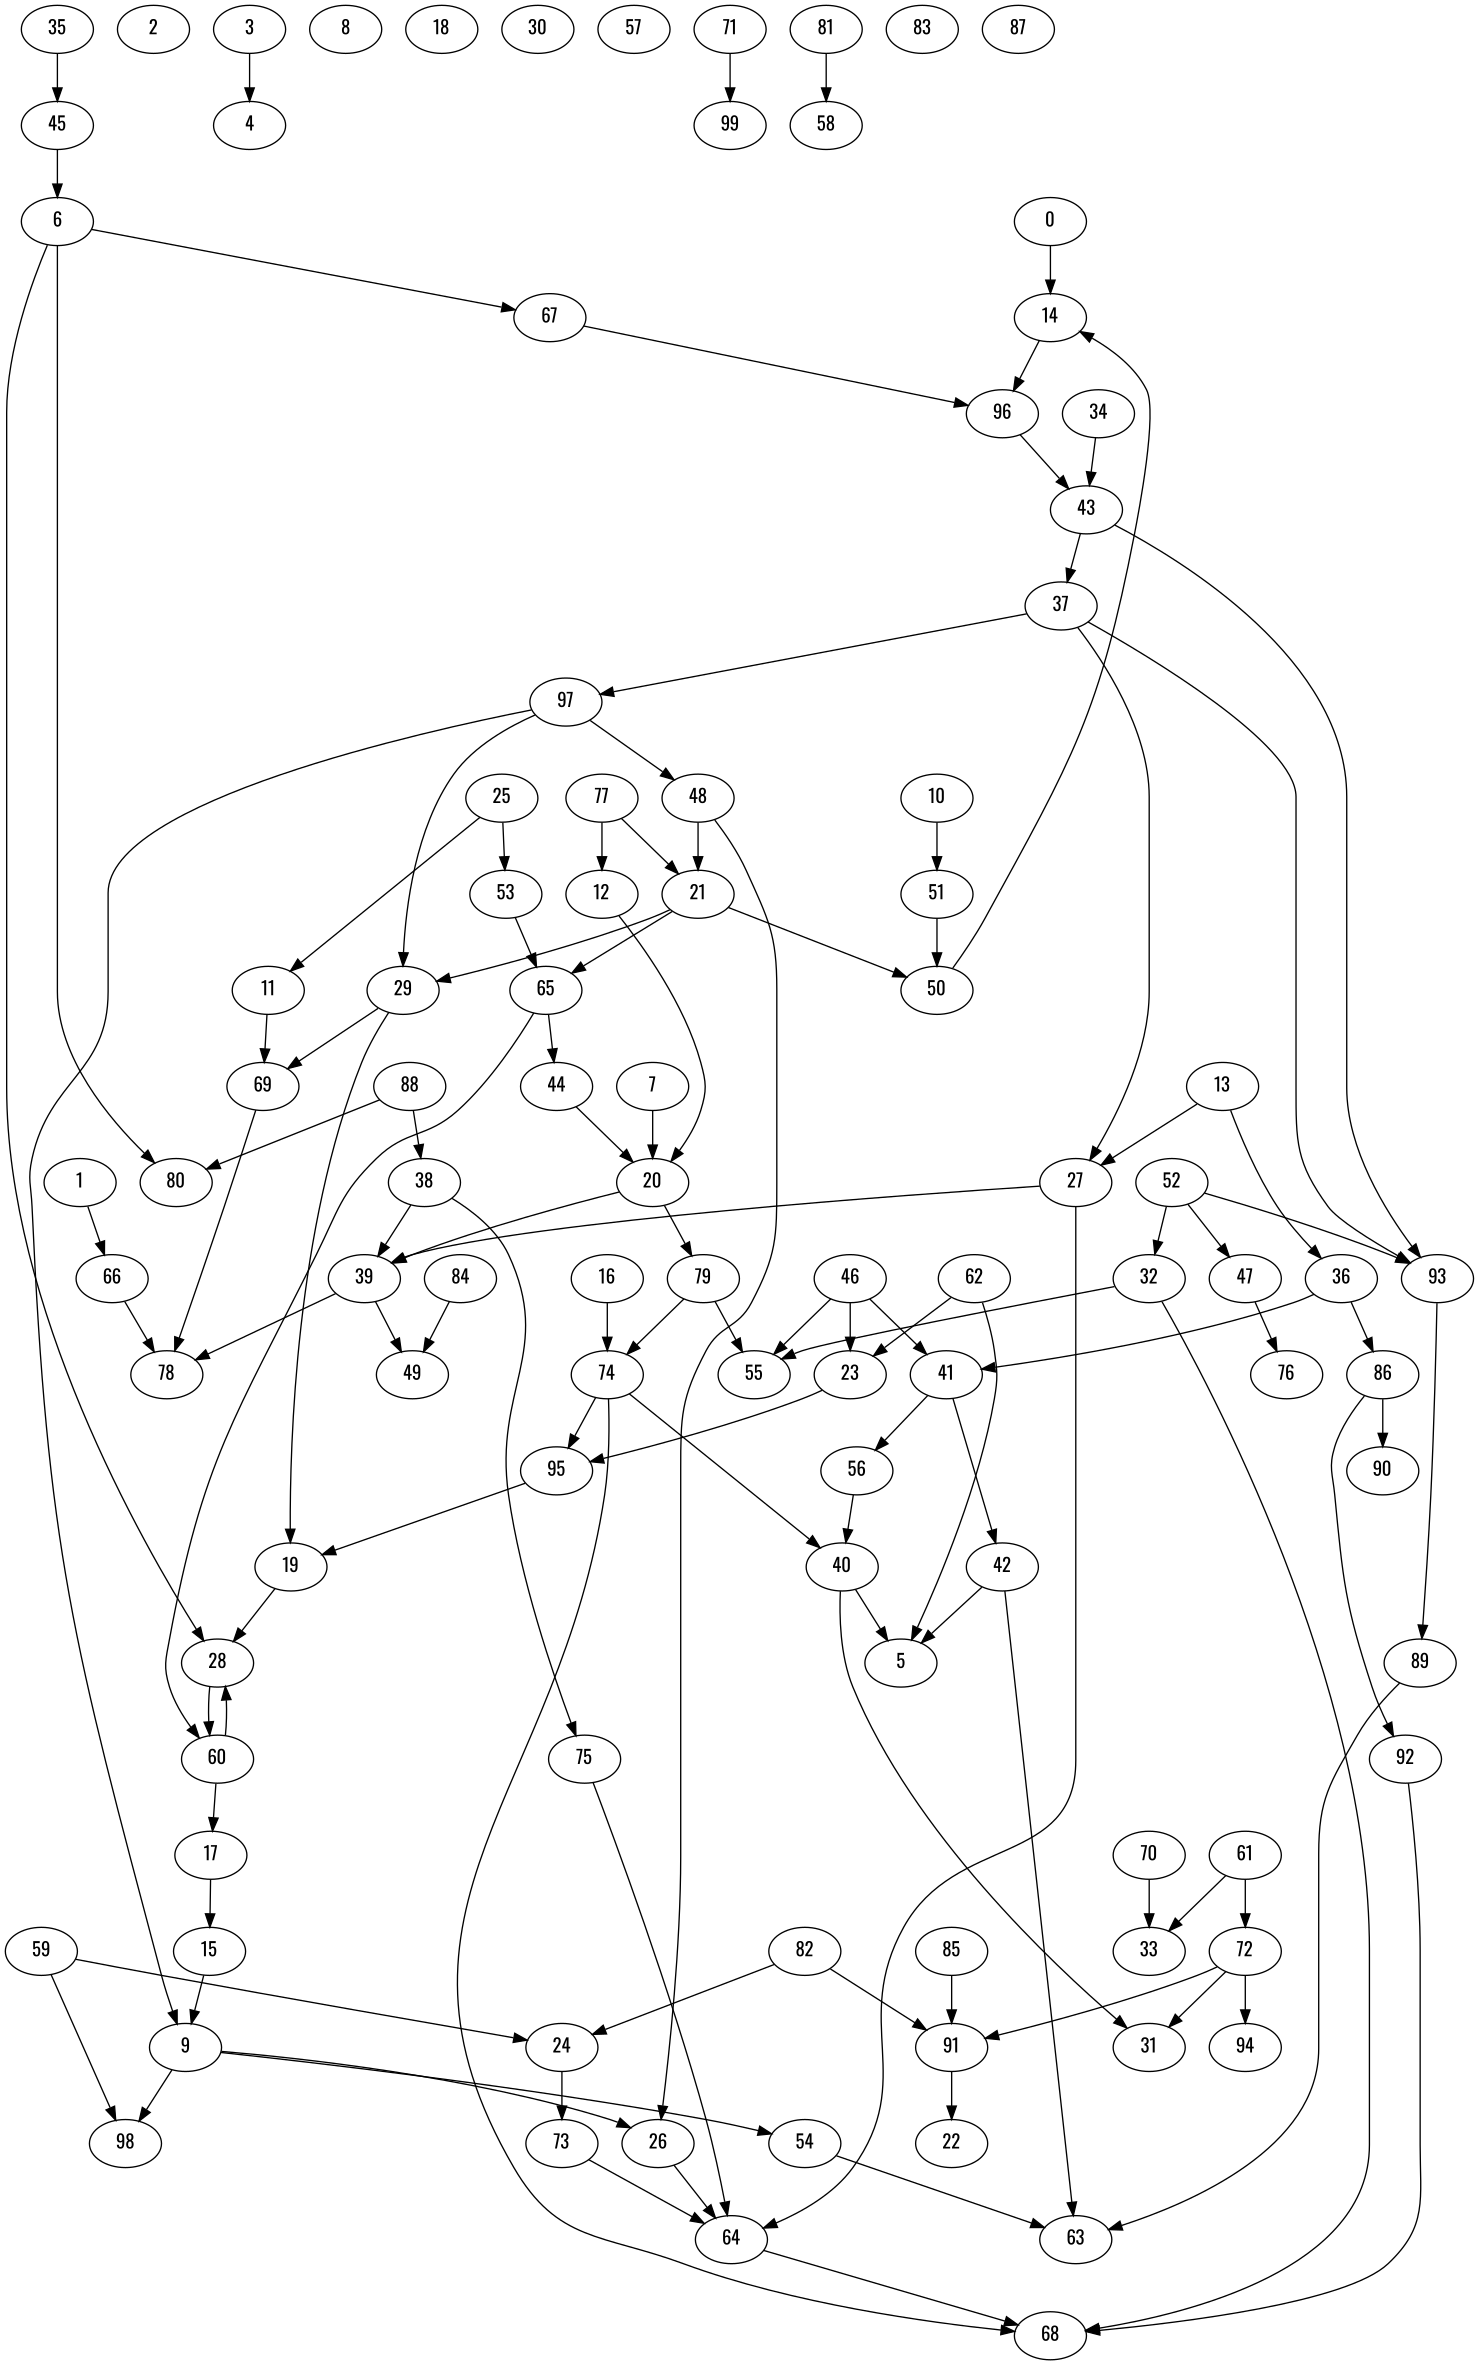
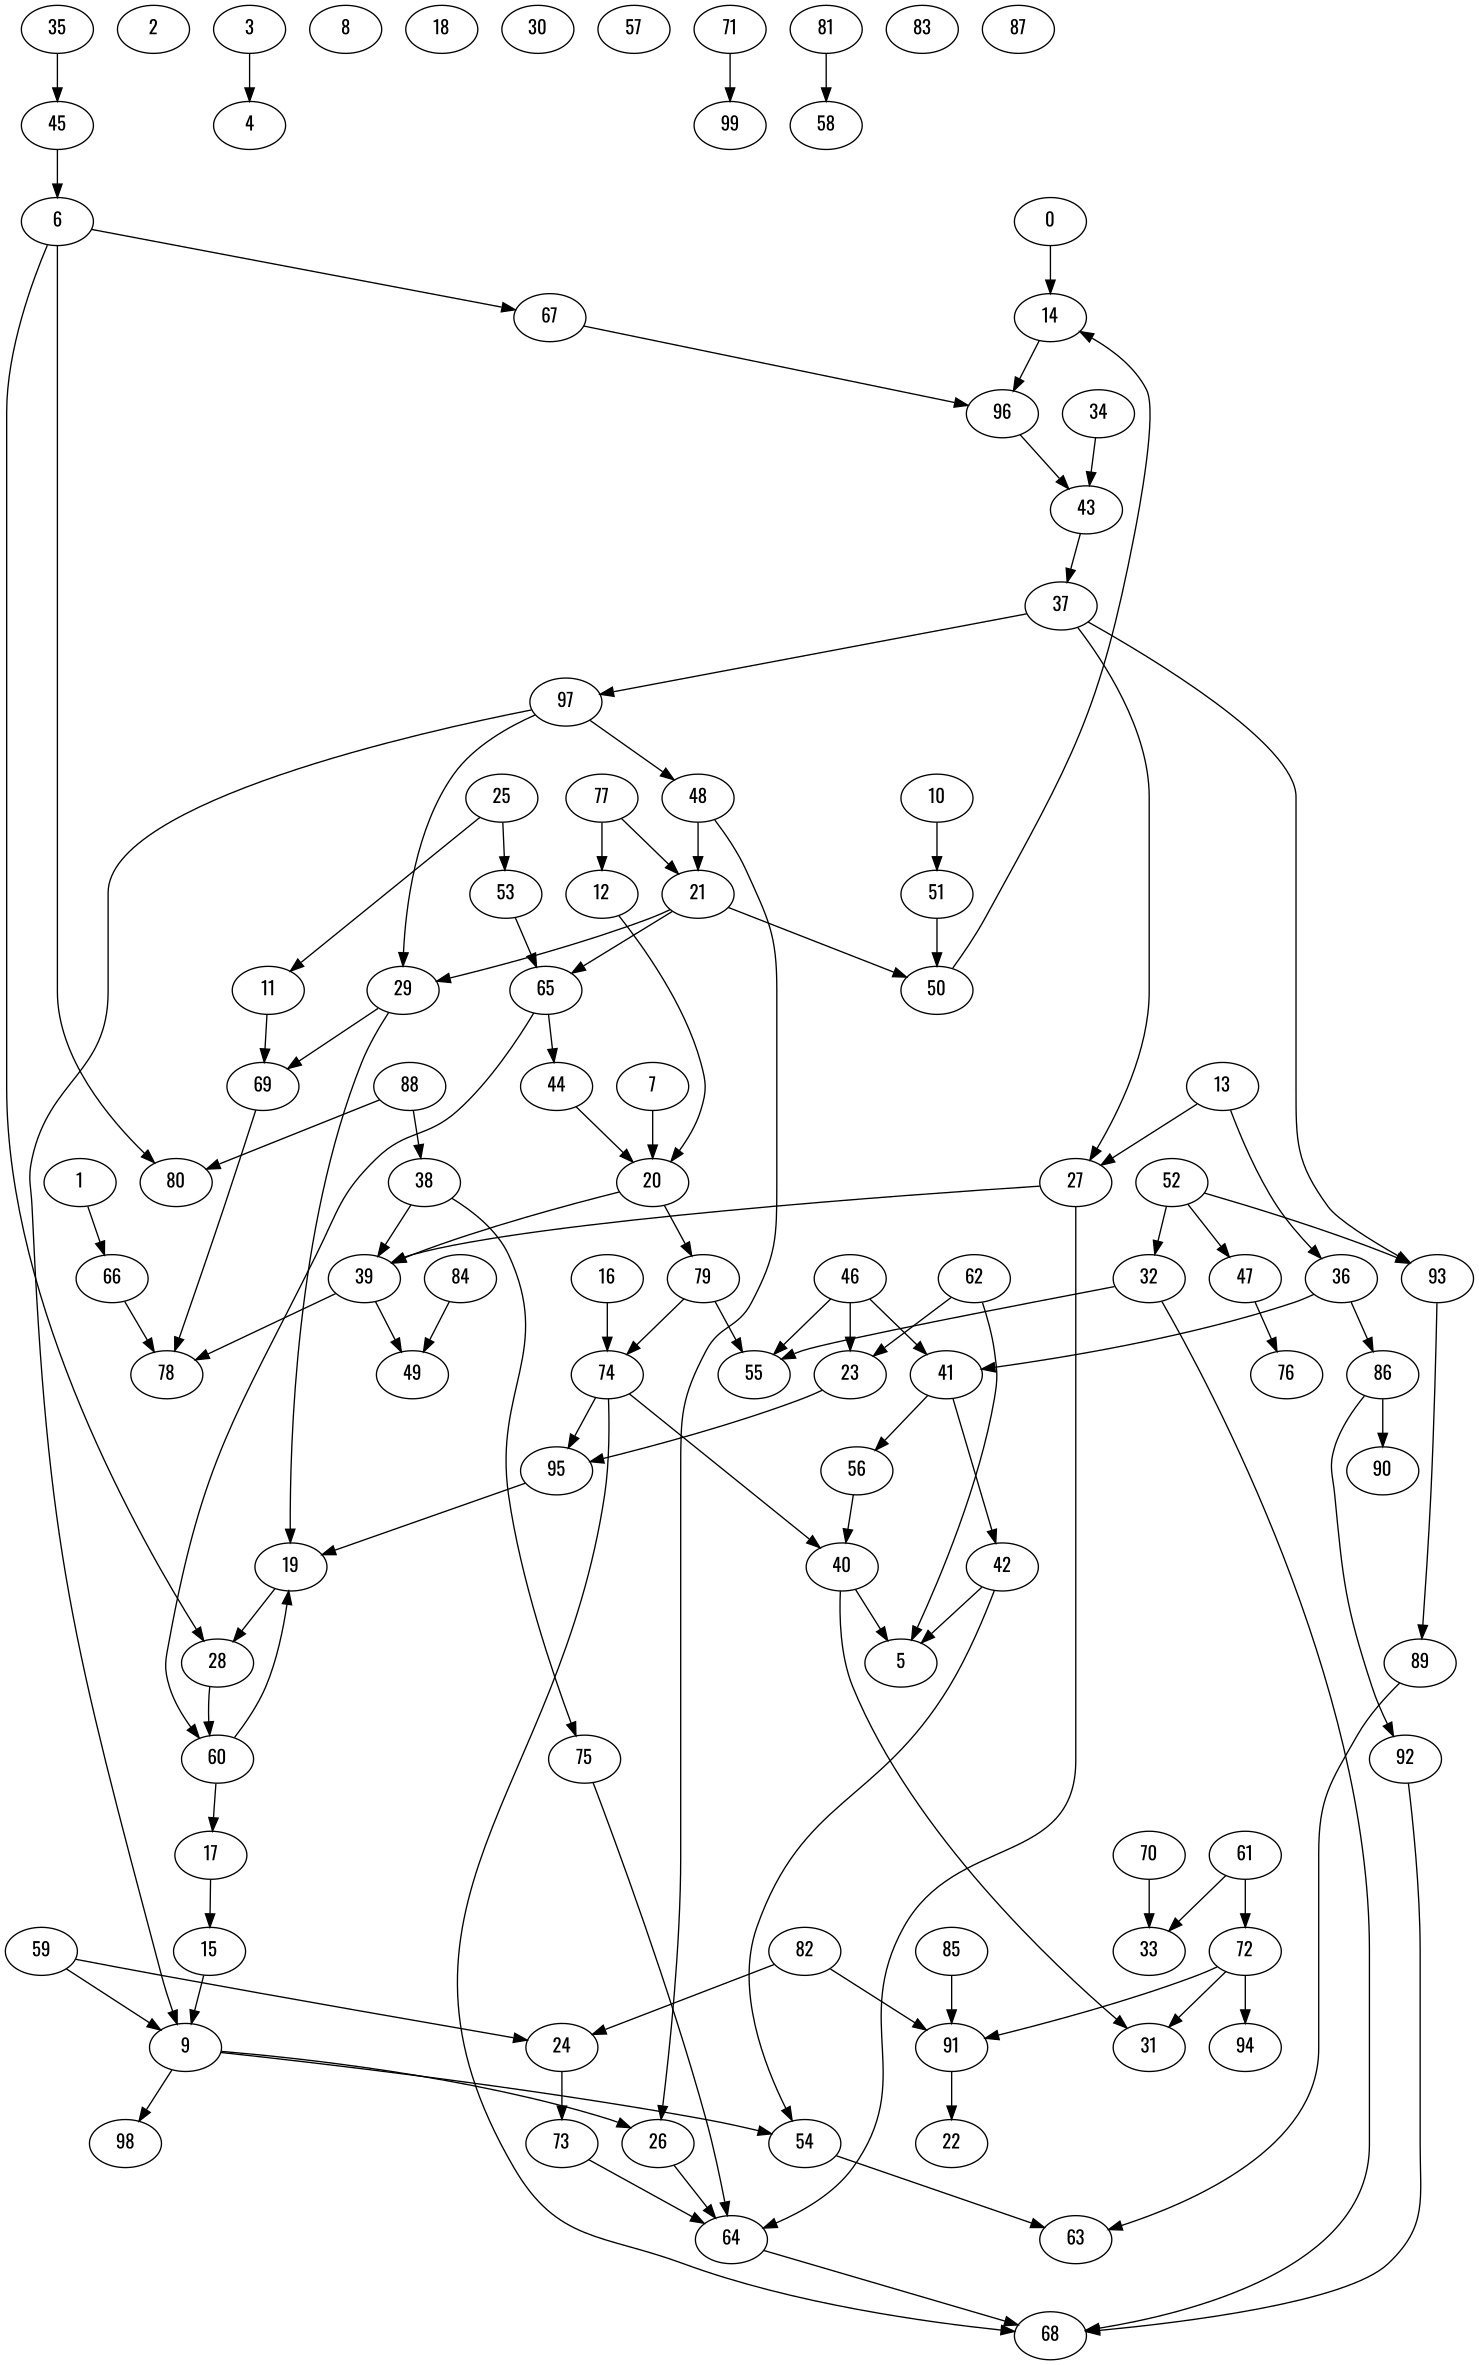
edge "43" -> "93": removed
edge "60" -> "28": now "60" -> "19"
edge "42" -> "63": now "42" -> "54"
edge "59" -> "98": now "59" -> "9"
